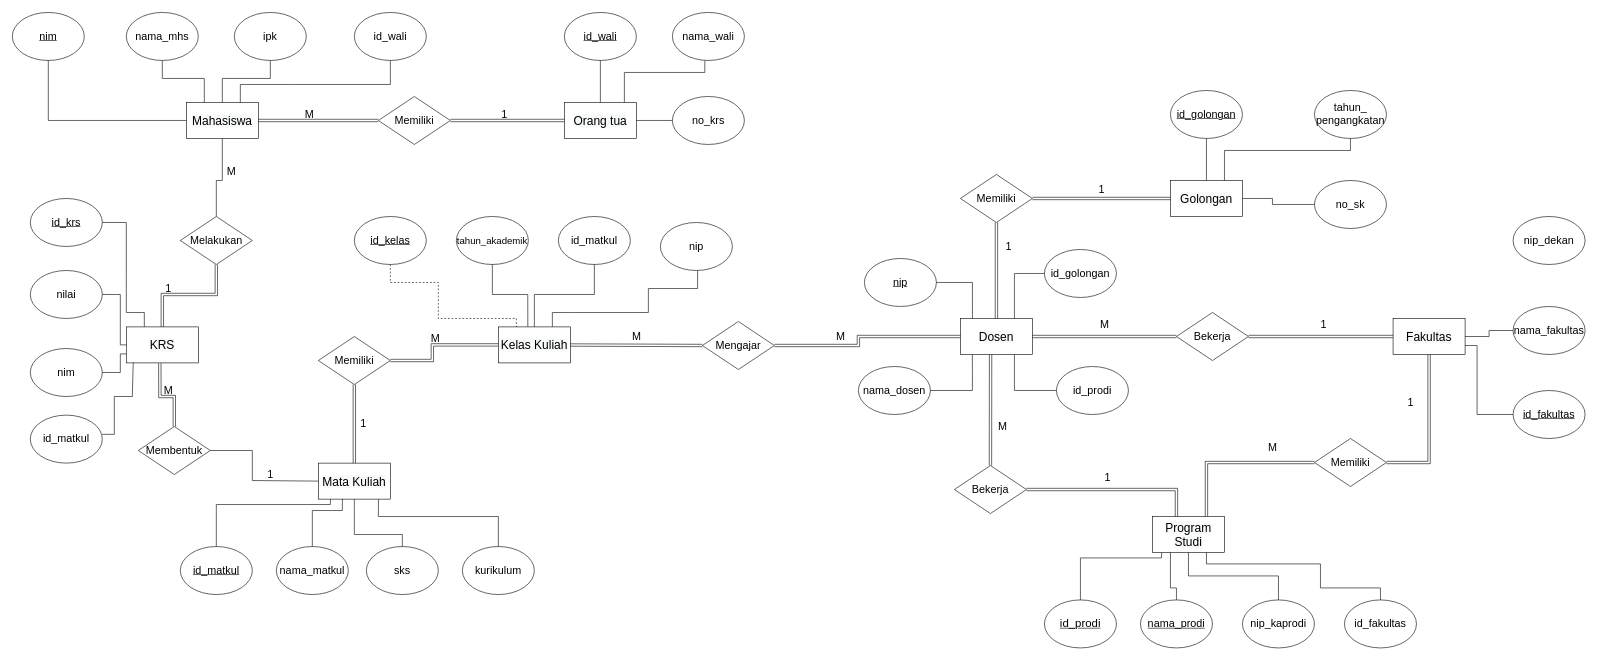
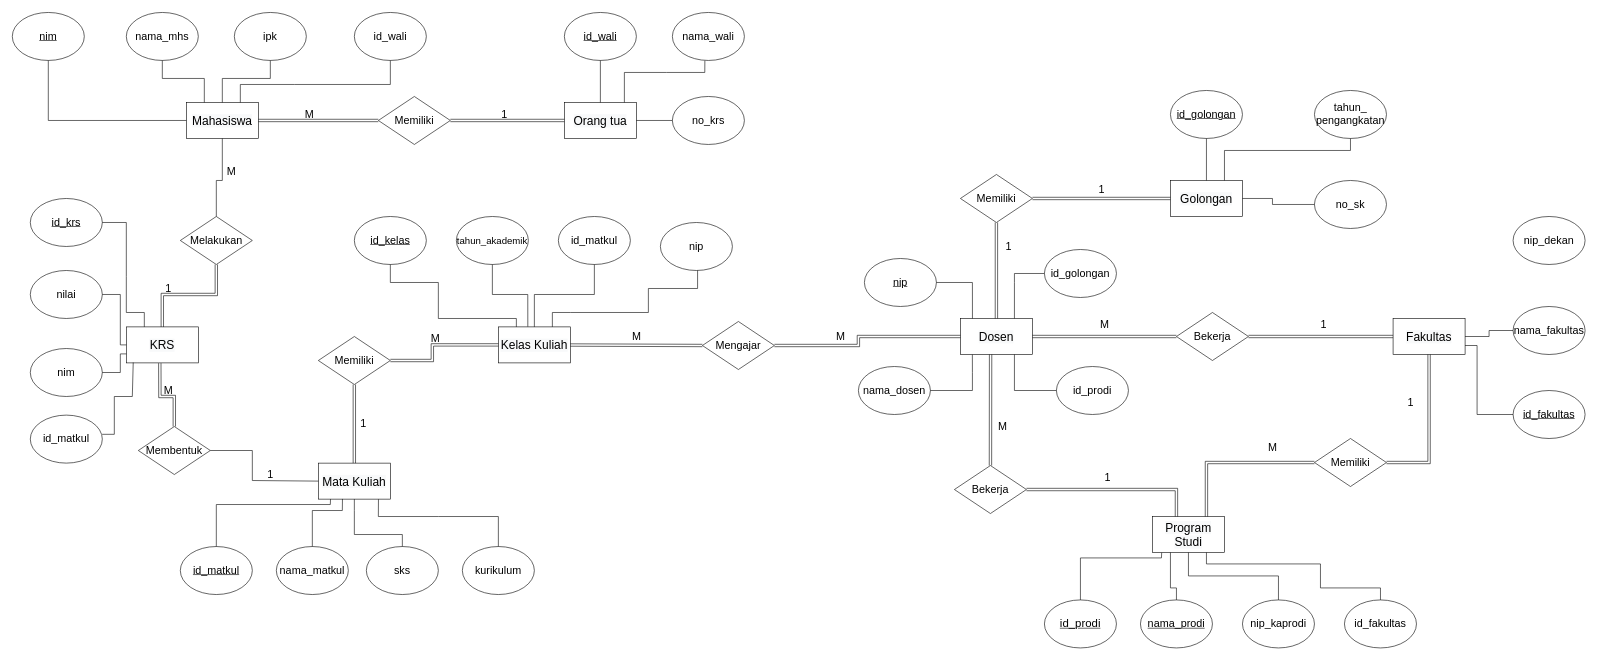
edge "id_kelas" -- "Kelas Kuliah": style dashed -> solid
